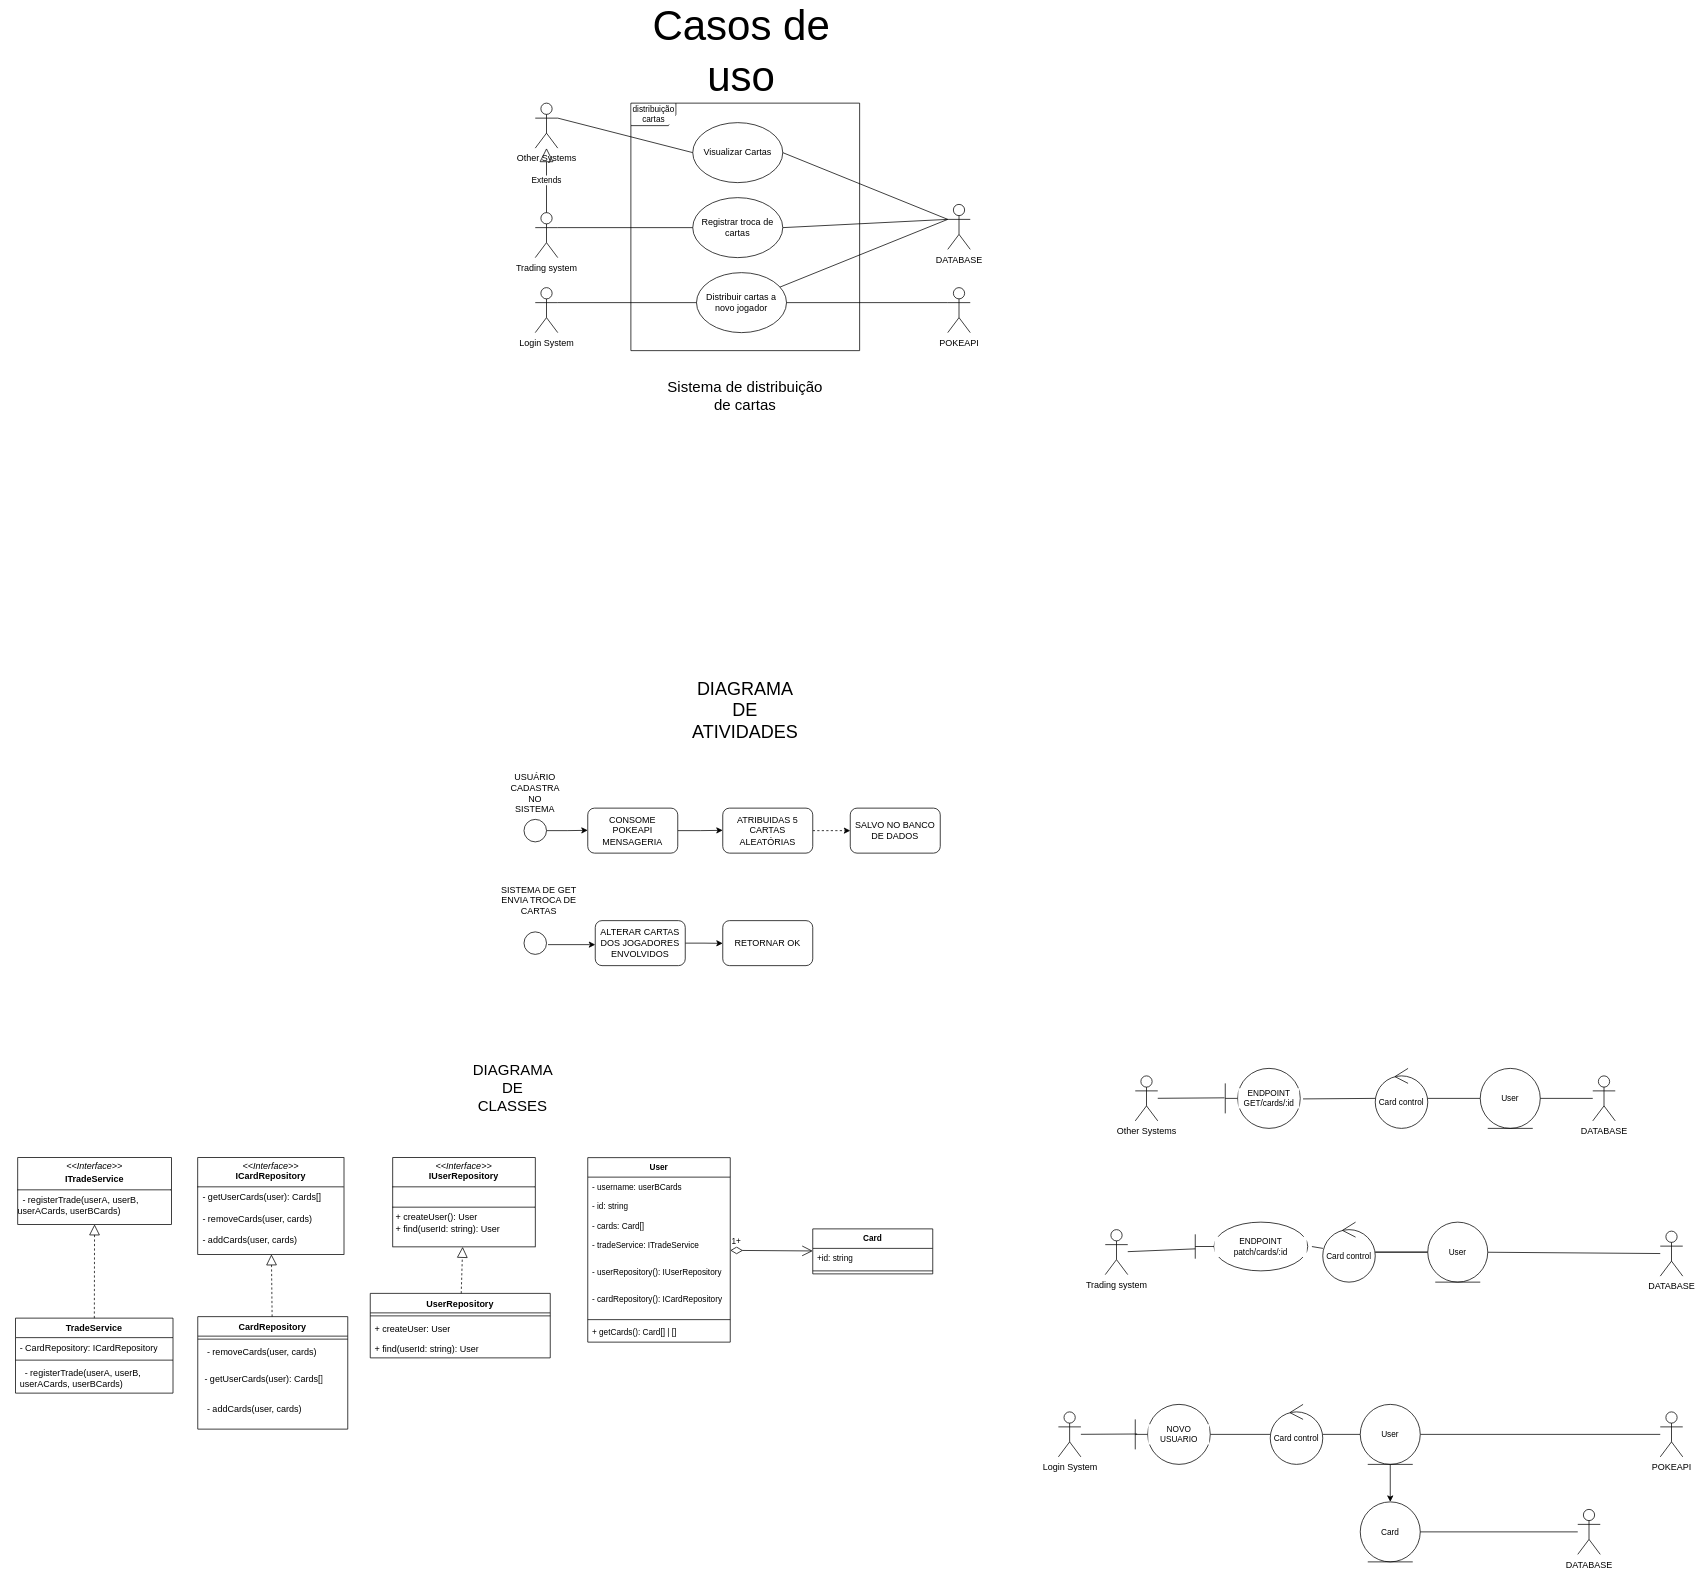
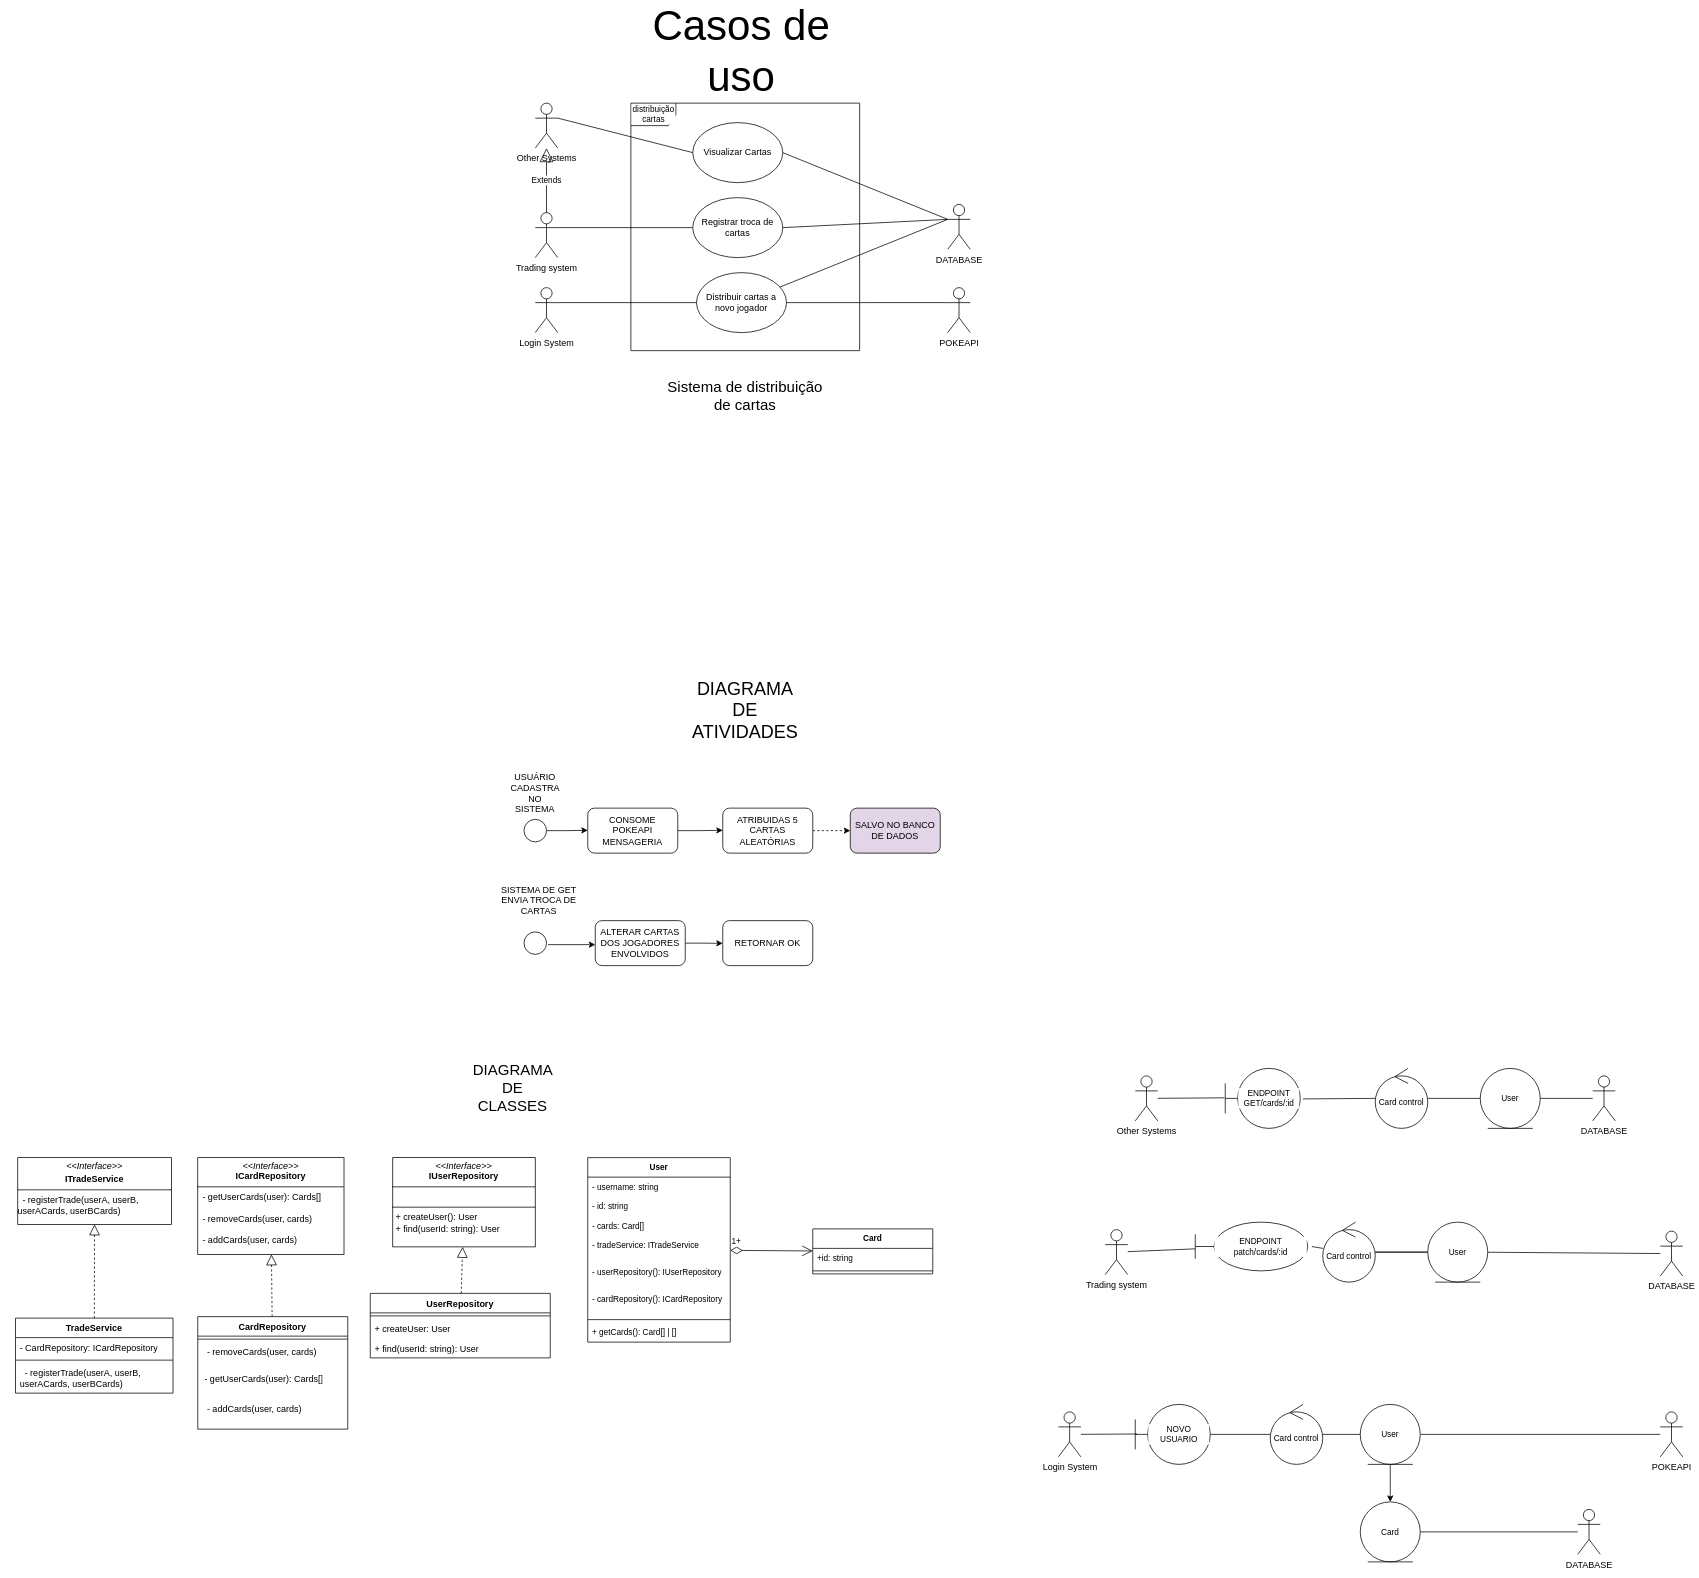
node "SALVO NO BANCO DE DADOS": fillcolor #ffffff -> #e1d5e7
node "- username: userBCards": label "- username: userBCards" -> "- username: string"
